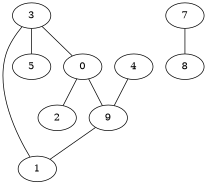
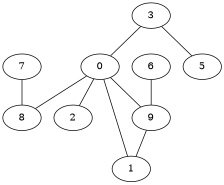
node "4": label "4" -> "6"
edge "3" -- "1": now "0" -- "1"
edge "0" -- "8": added
